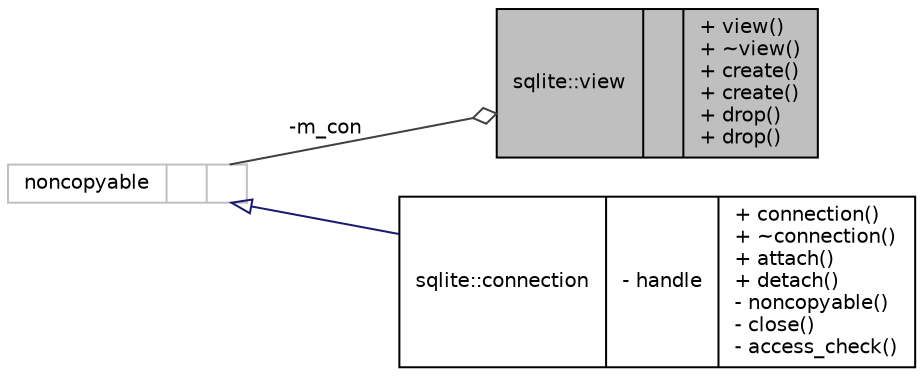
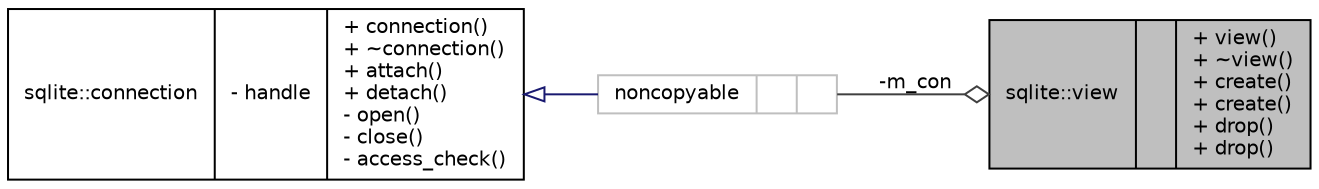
edge "sqlite::connection" -> "noncopyable": reversed
node "sqlite::connection": text "- noncopyable()" -> "- open()"
